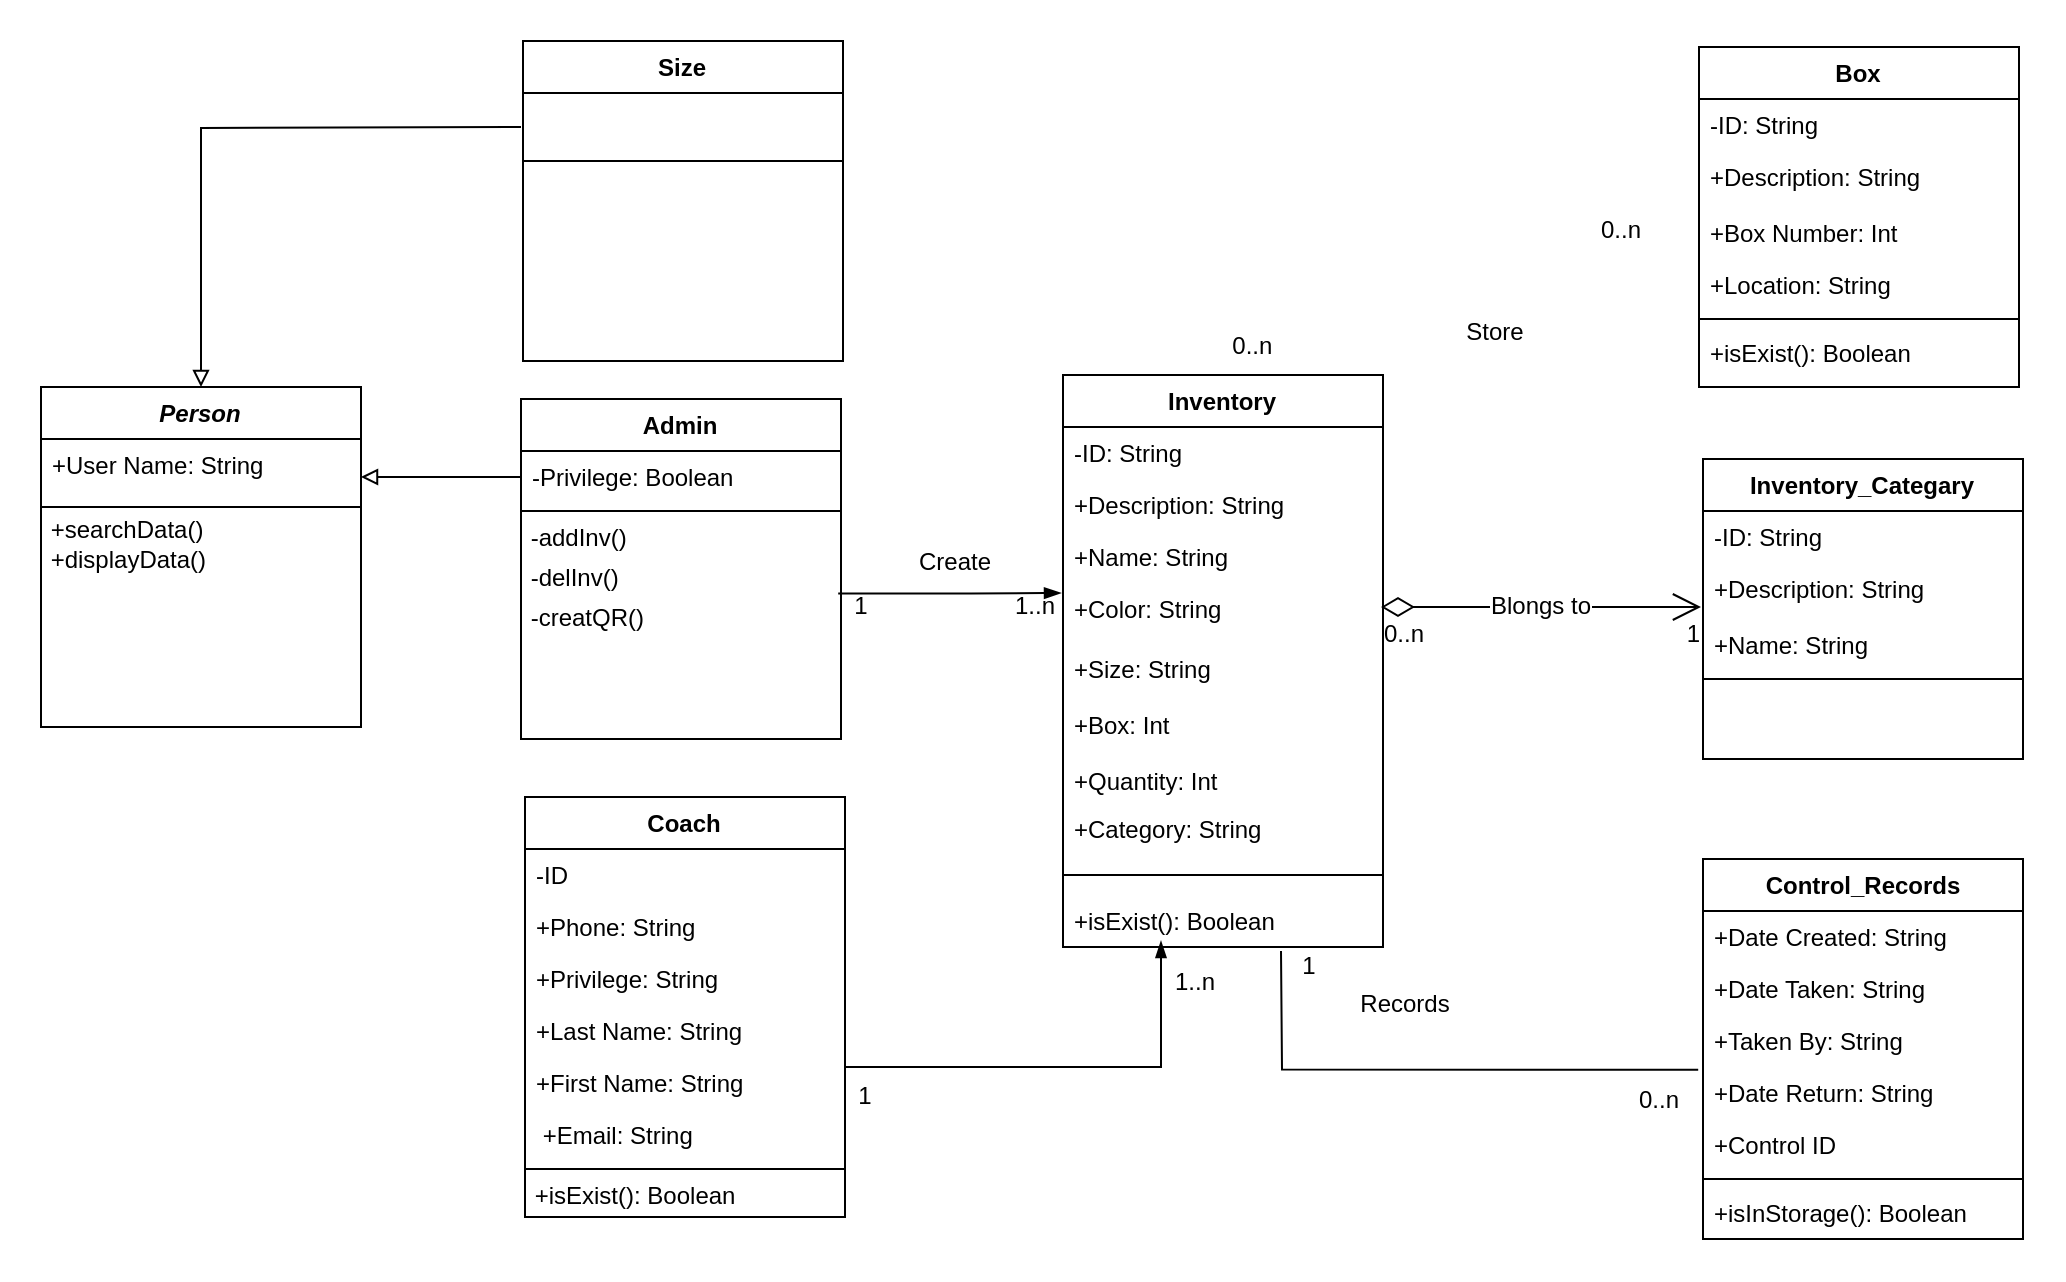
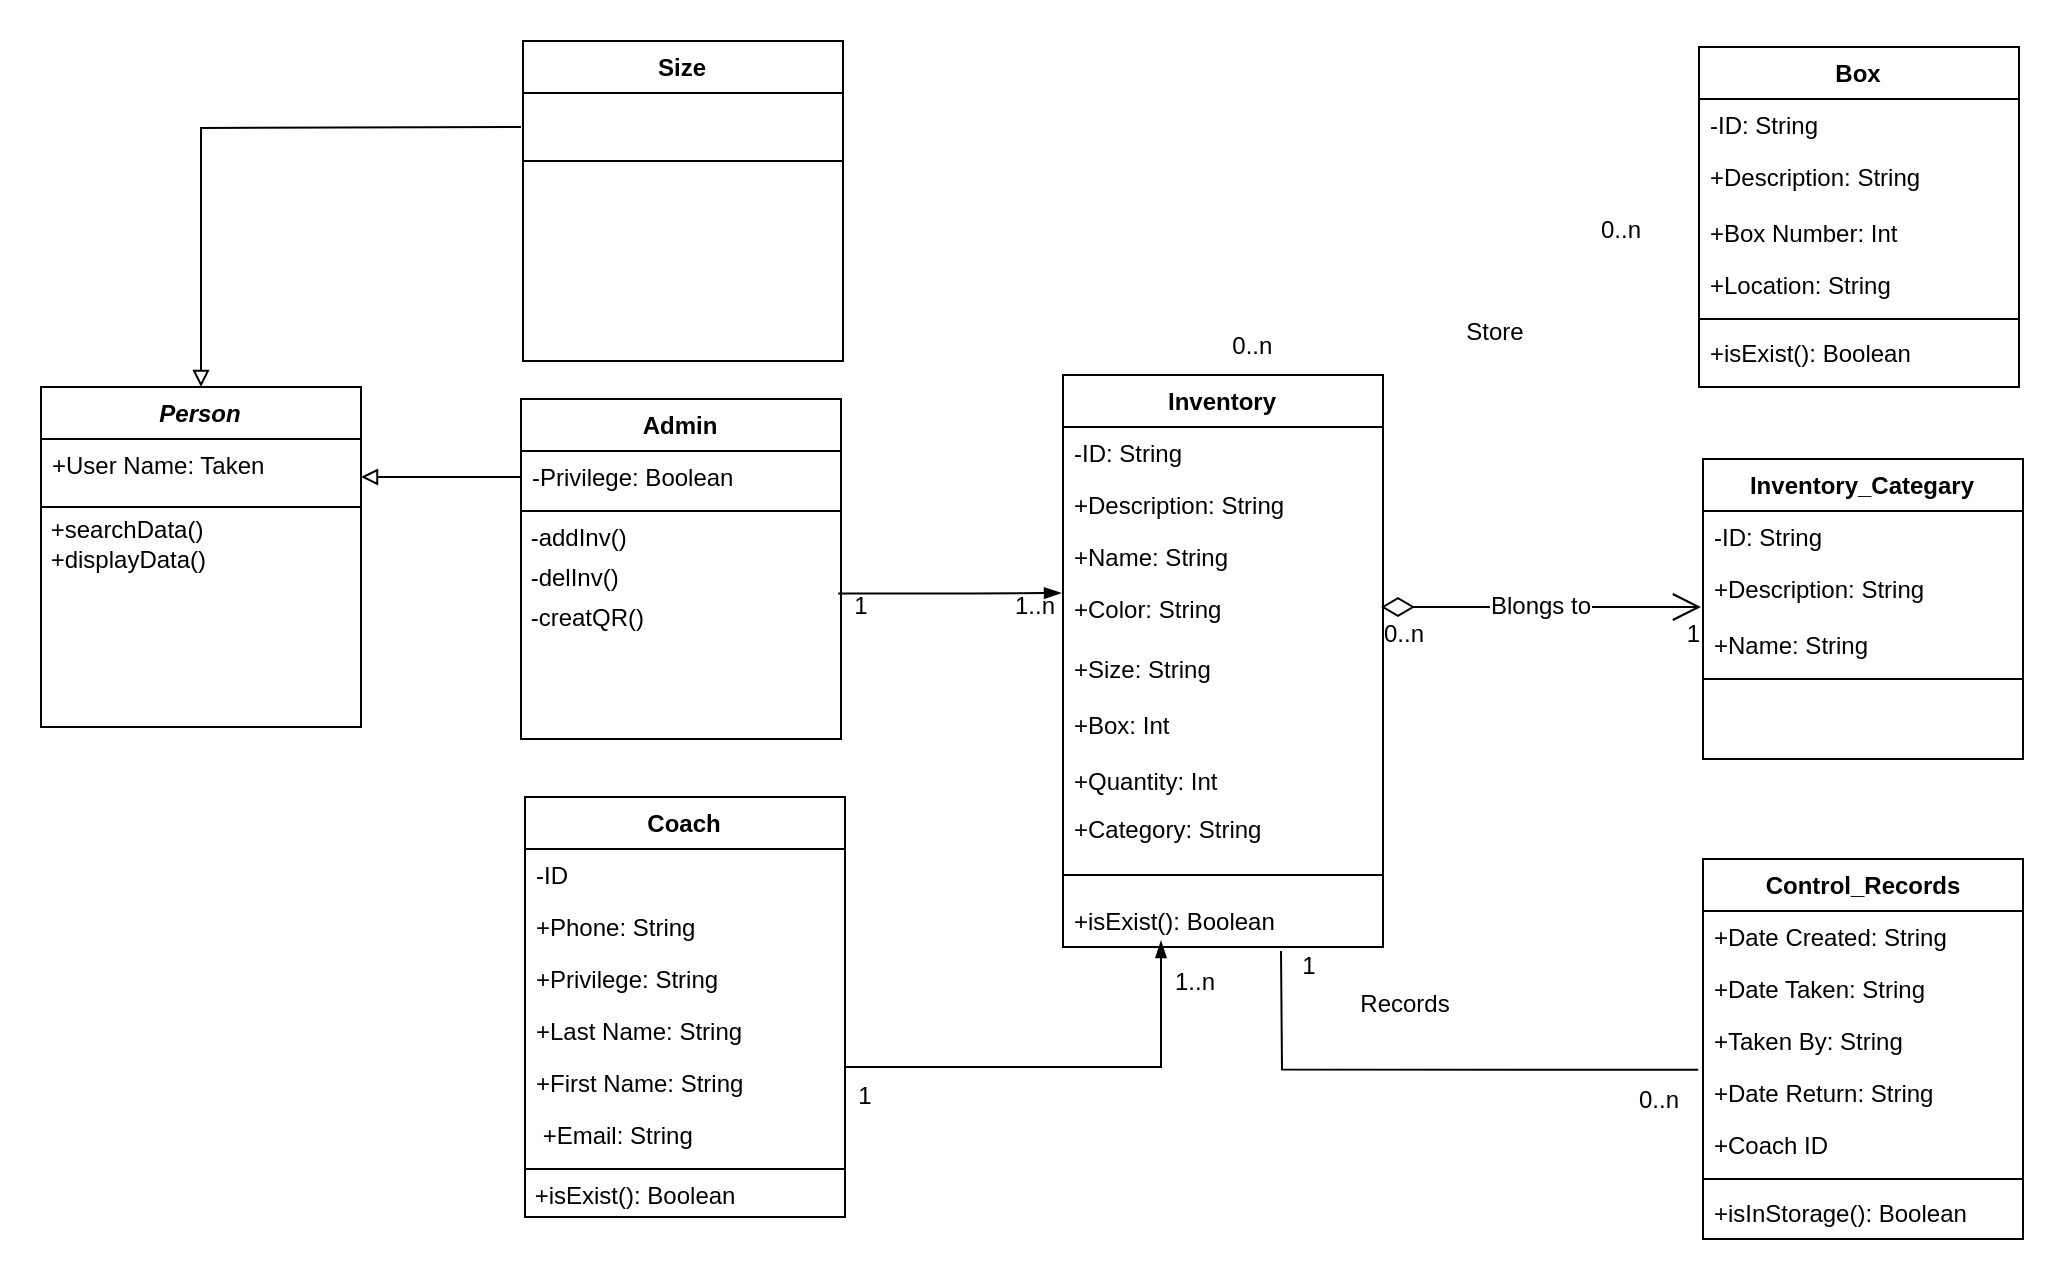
node "+User Name: String": label "+User Name: String" -> "+User Name: Taken"
node "Create": removed
node "+Control ID": label "+Control ID" -> "+Coach ID"
